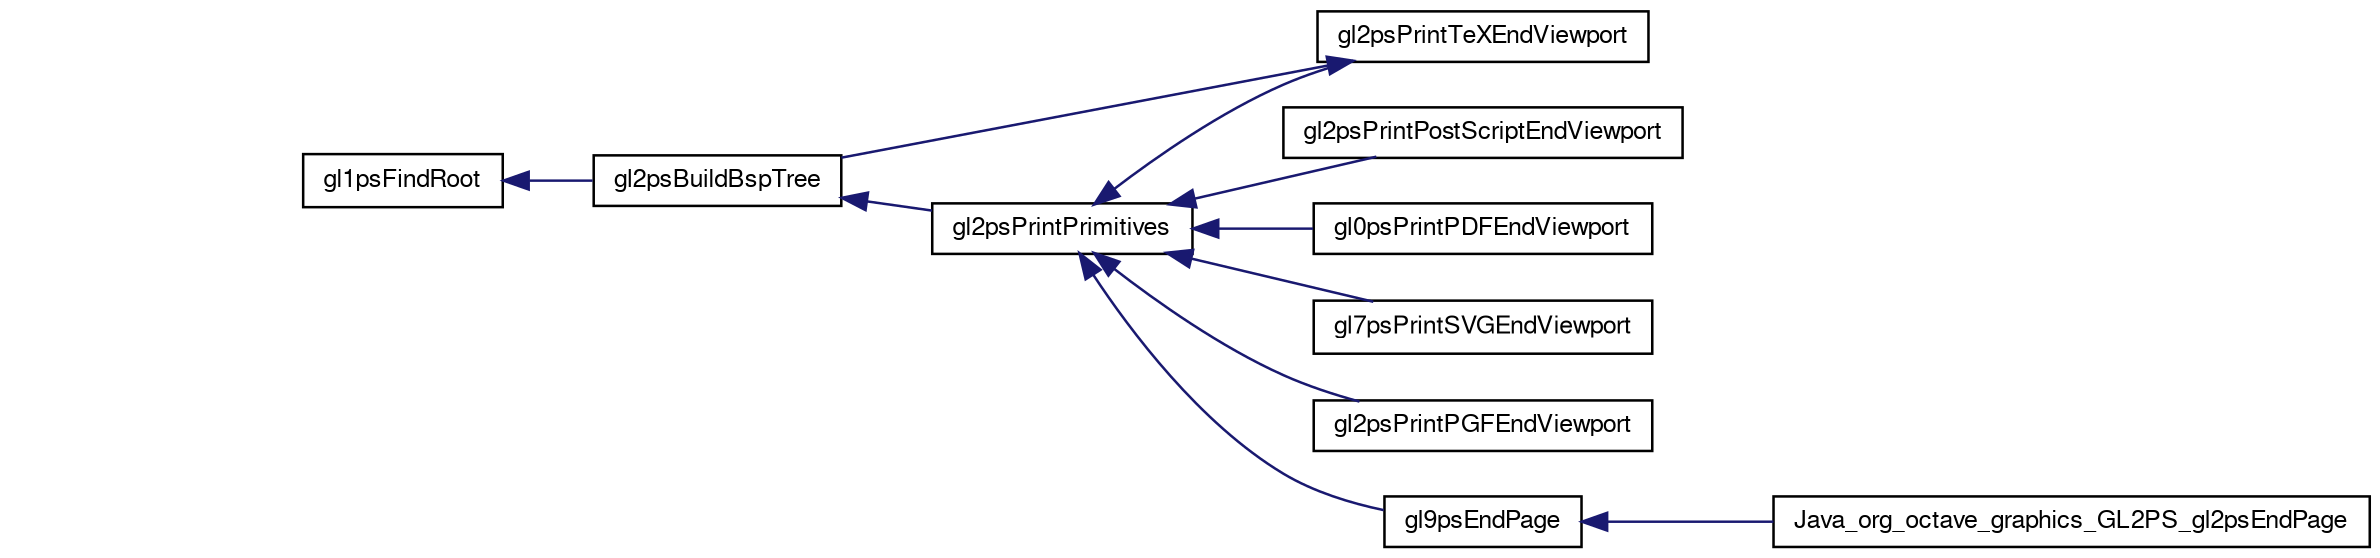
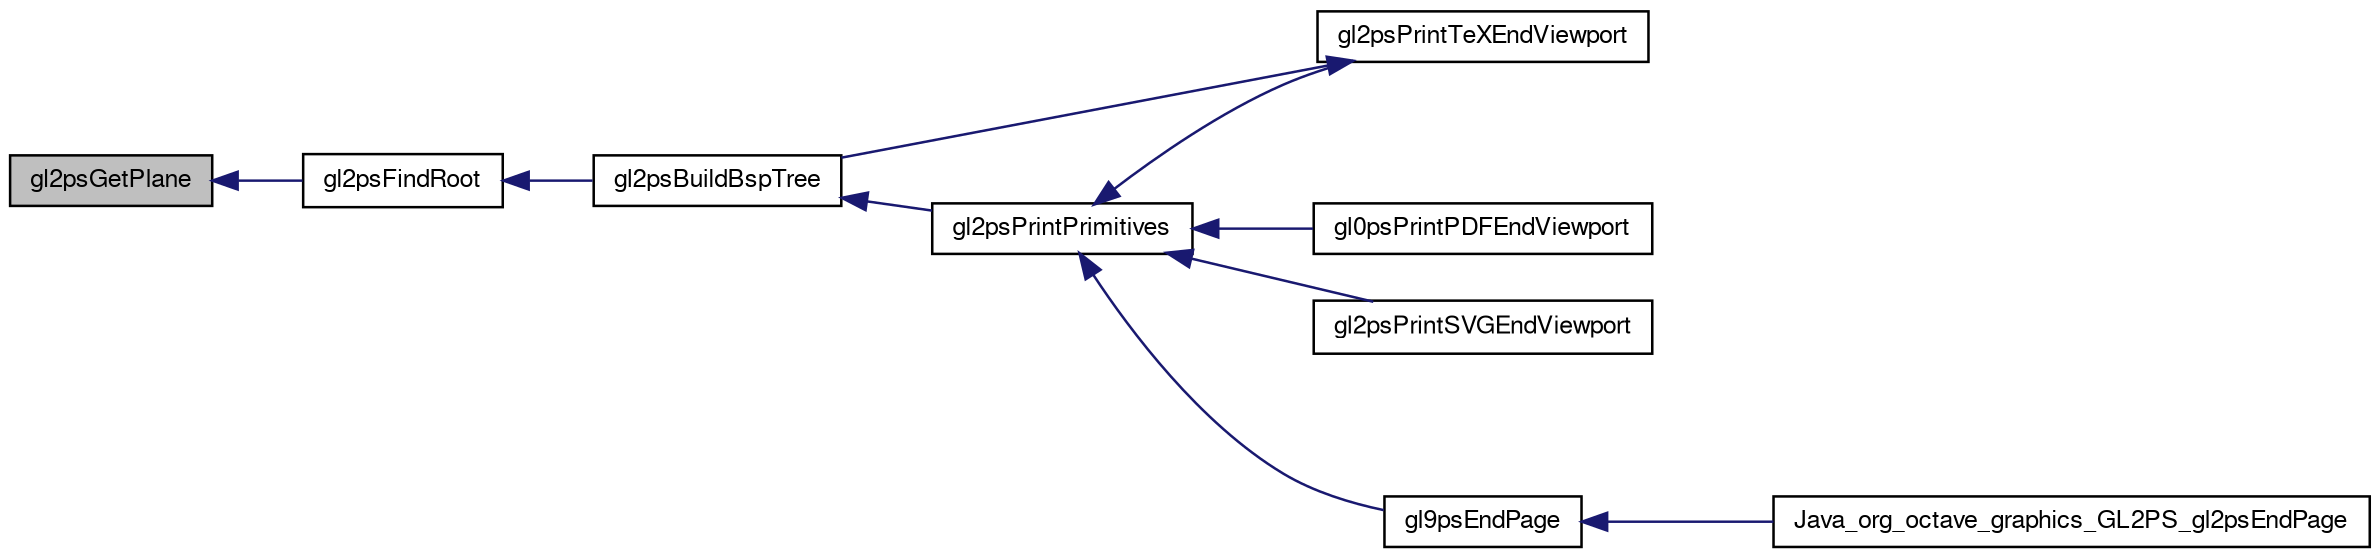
node "gl2psPrintPostScriptEndViewport": removed
node "gl2psGetPlane": added
node "gl1psFindRoot": label "gl1psFindRoot" -> "gl2psFindRoot"
node "gl7psPrintSVGEndViewport": label "gl7psPrintSVGEndViewport" -> "gl2psPrintSVGEndViewport"
node "gl2psPrintPGFEndViewport": removed
